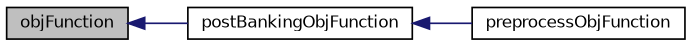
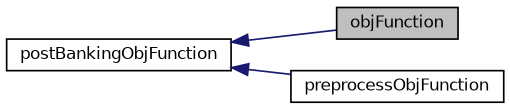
edge "postBankingObjFunction" -> "objFunction": reversed
